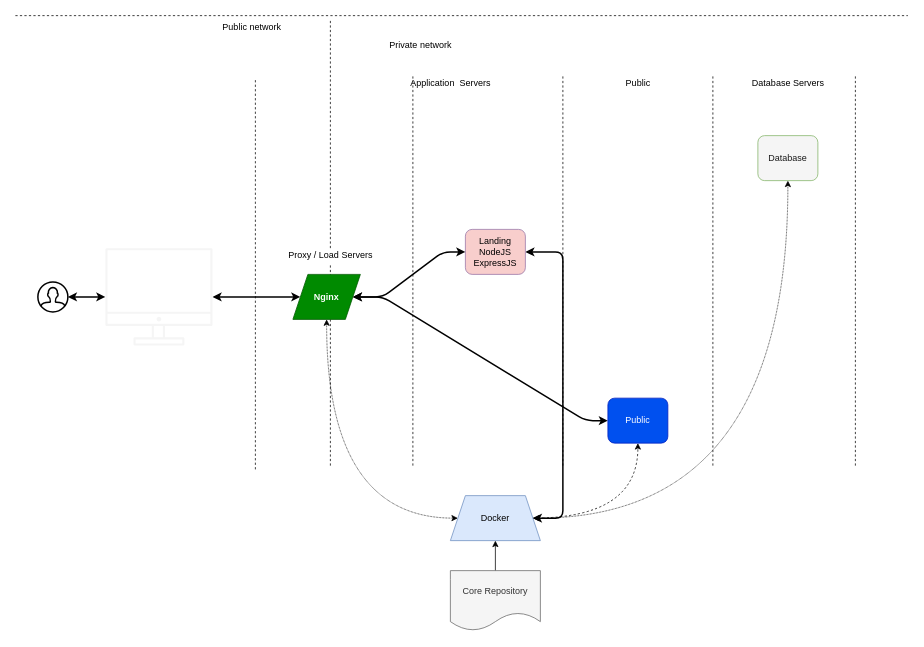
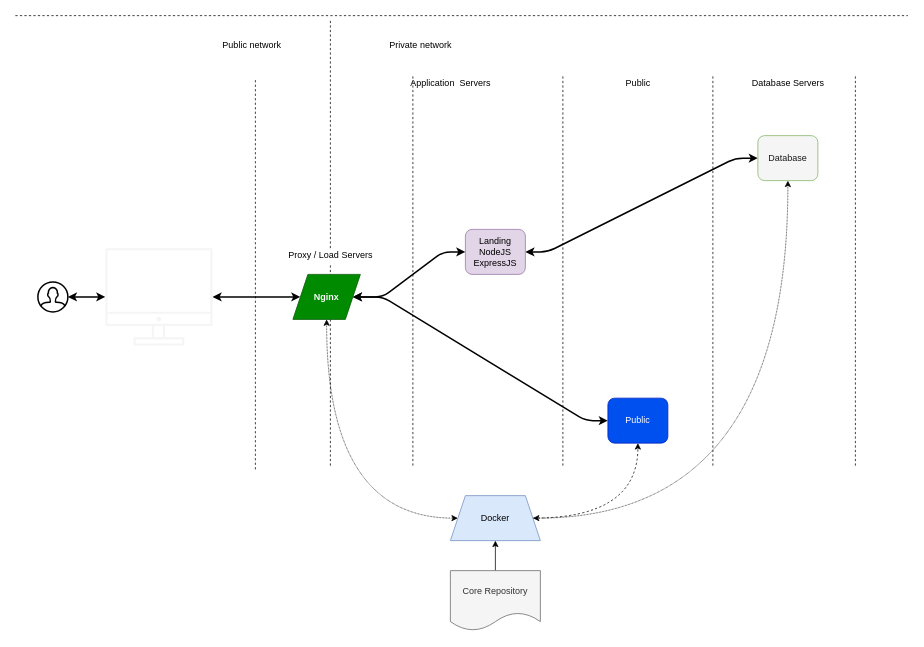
node "Public network": moved (252, 27) -> (252, 45)
node "Landing NodeJS ExpressJS": fillcolor #f8cecc -> #e1d5e7
edge "Landing NodeJS ExpressJS" -- "Docker": now "Landing NodeJS ExpressJS" -- "Database"
